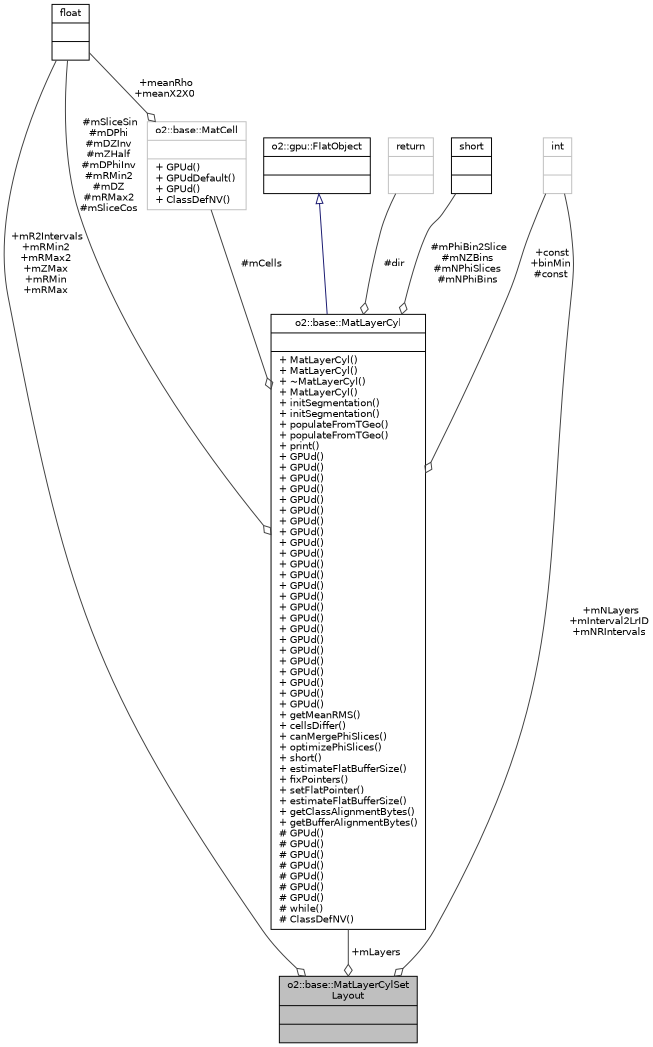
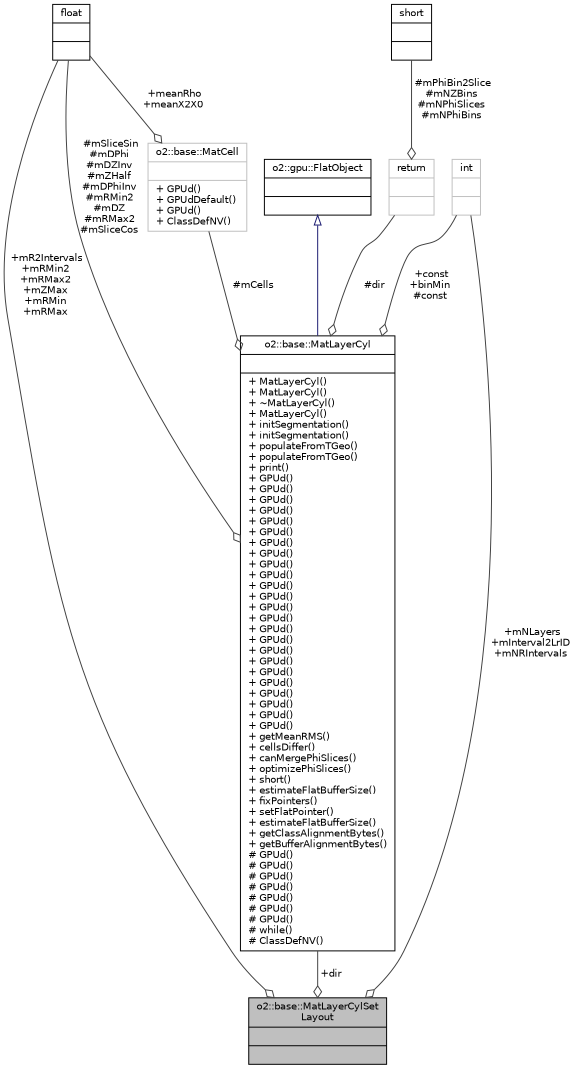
edge "short" -> "o2::base::MatLayerCyl": now "short" -> "return"
edge "o2::base::MatLayerCyl" -> "o2::base::MatLayerCylSet": label " +mLayers" -> " +dir"
